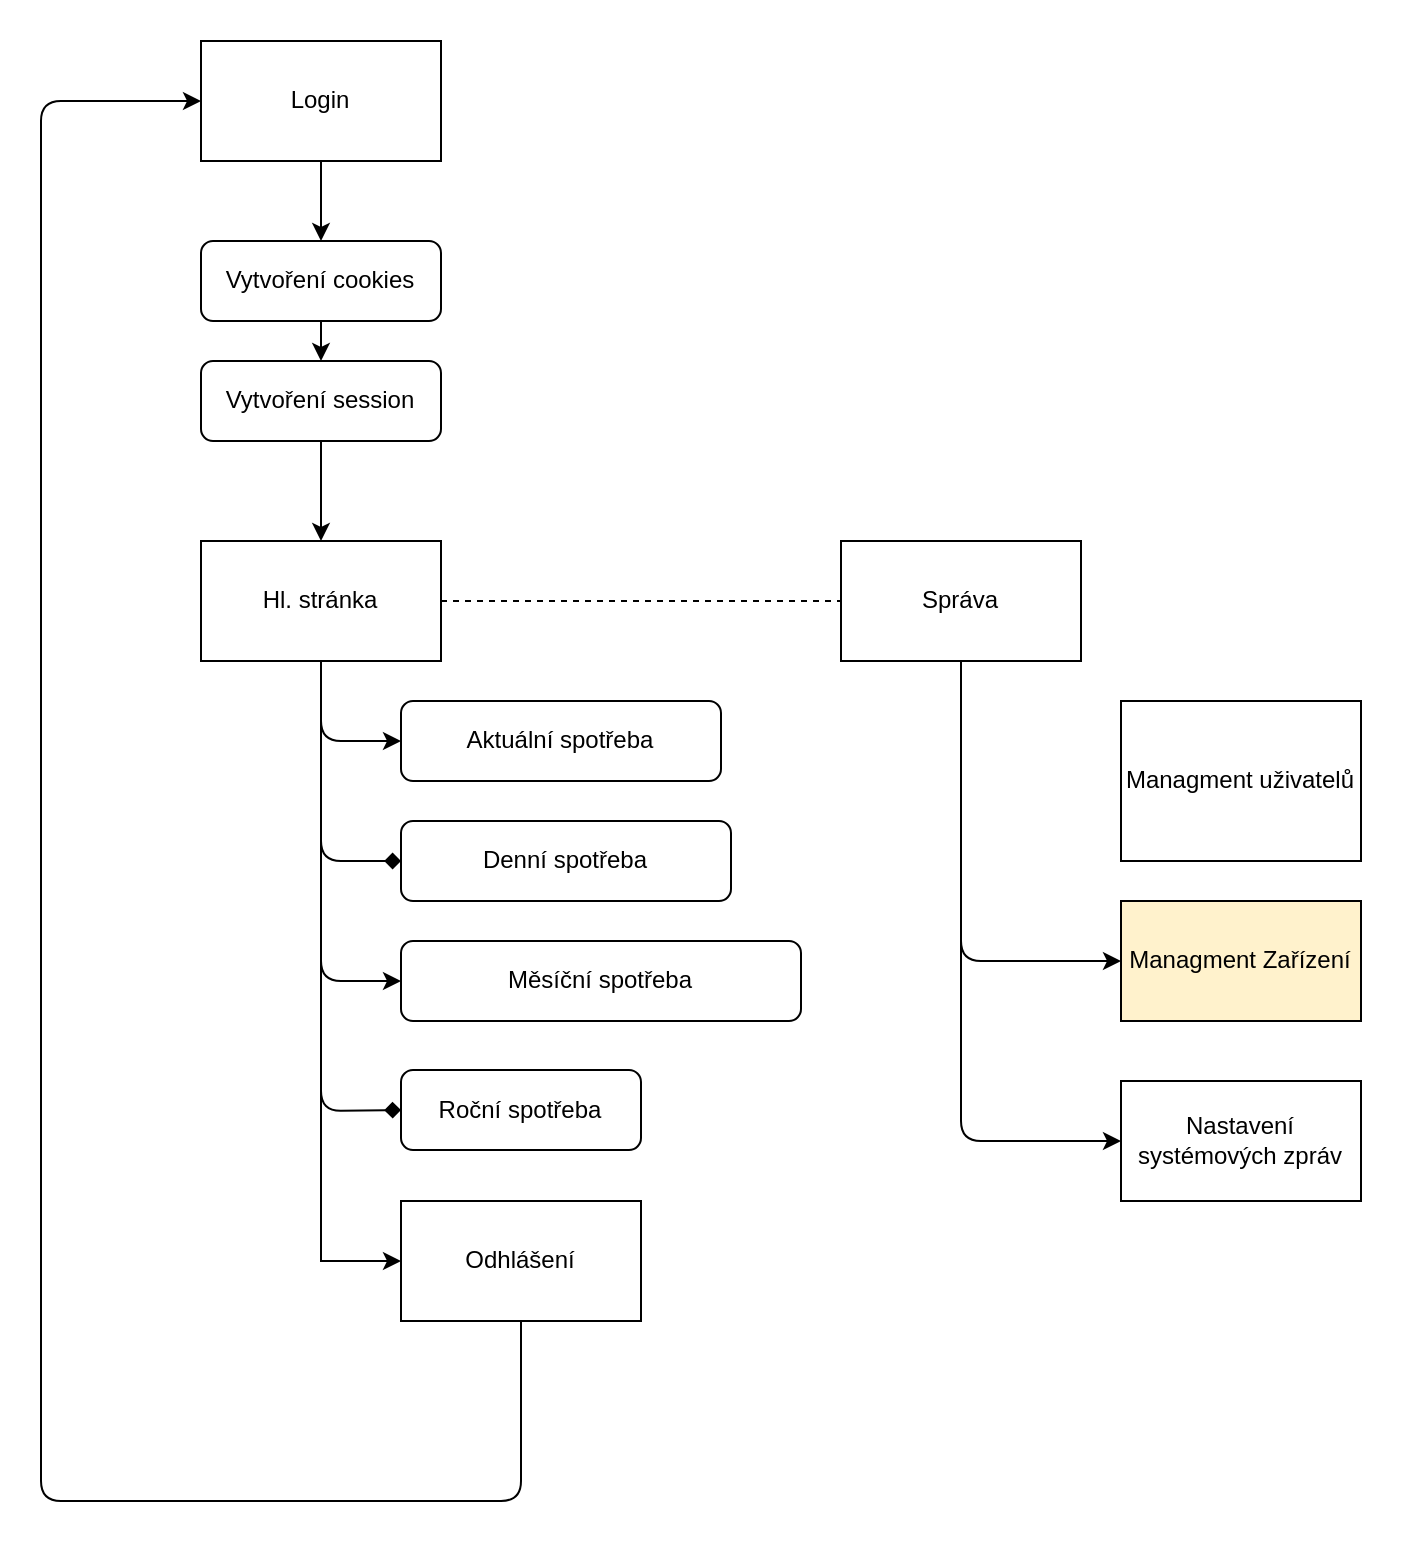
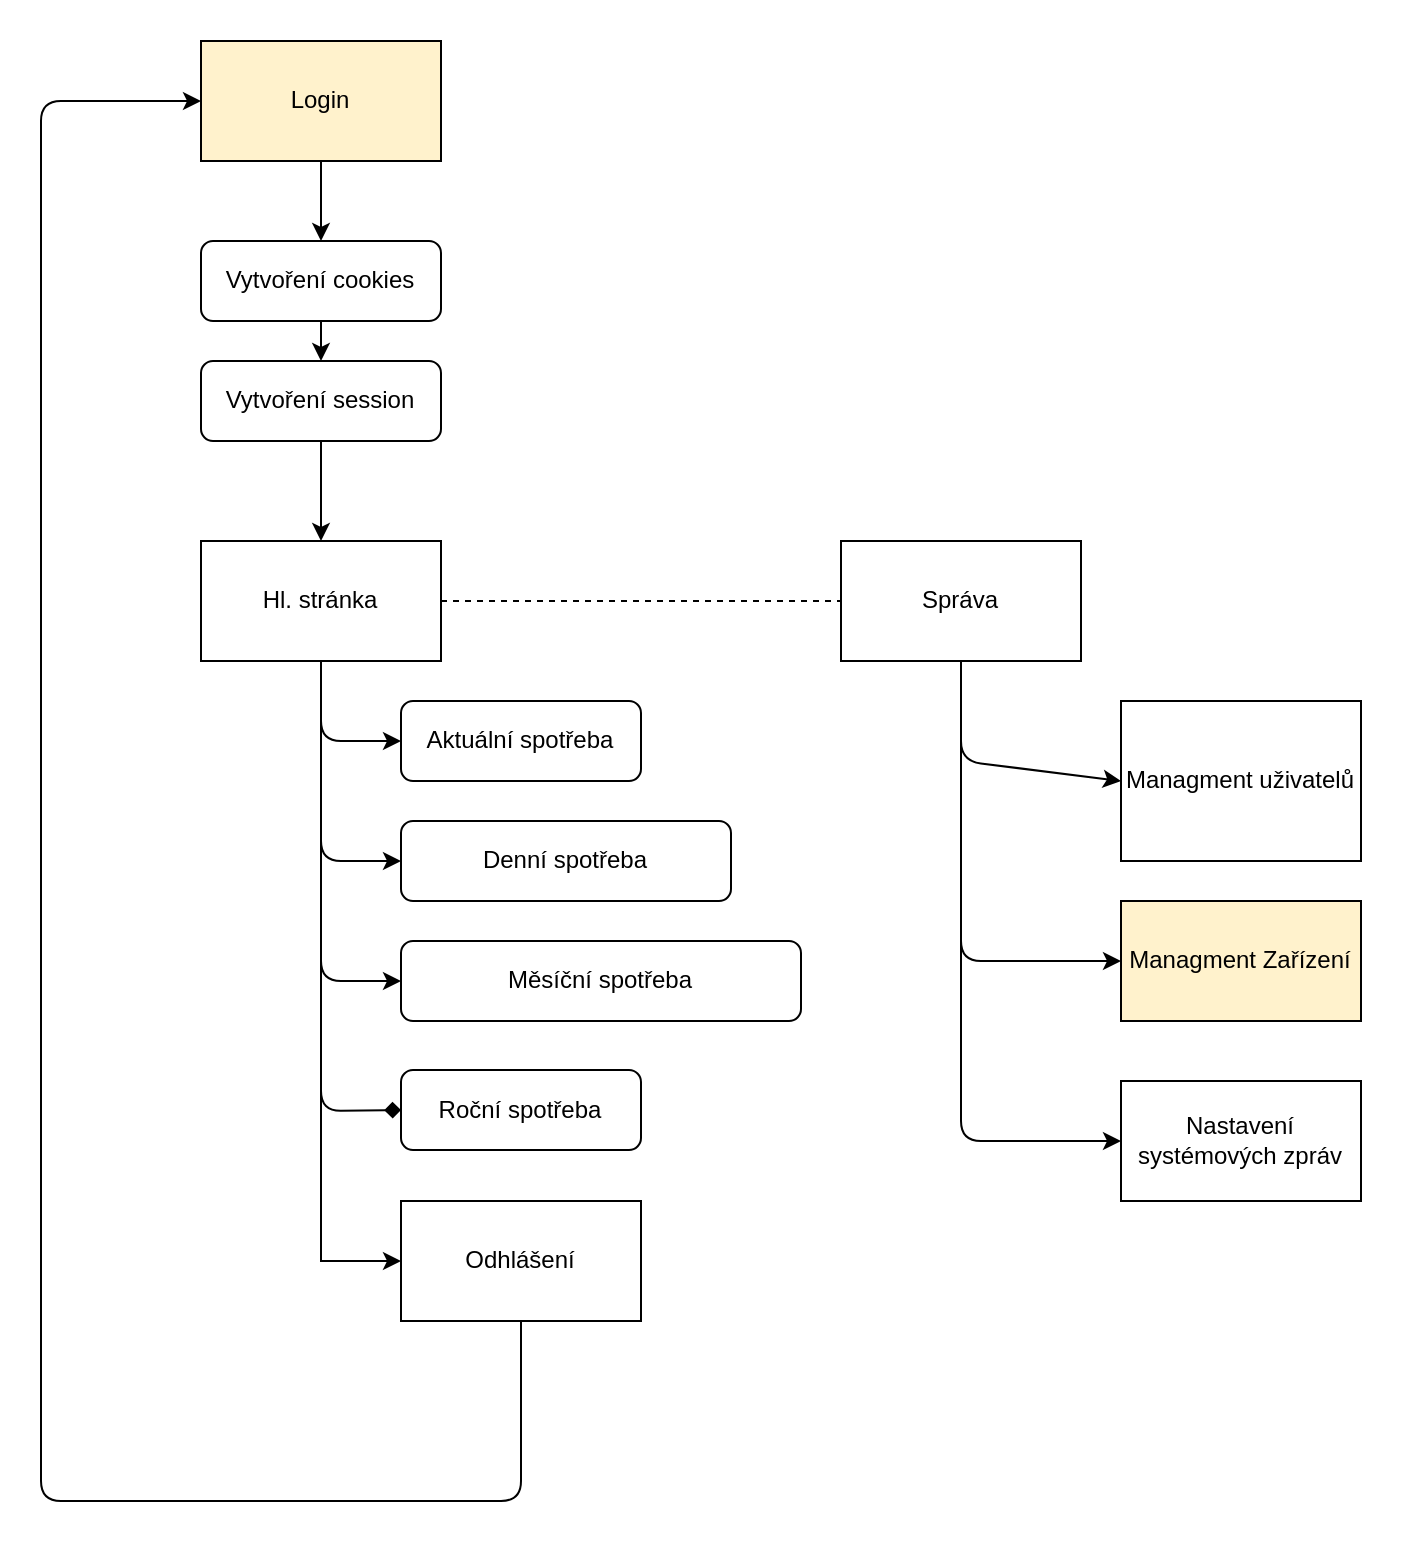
node "Login": fillcolor #ffffff -> #fff2cc
node "Aktuální spotřeba": size 320x80 -> 240x80
edge "Správa" -> "Managment uživatelů": added
edge "Hl. stránka" -> "Denní spotřeba": arrowhead diamond -> classic
